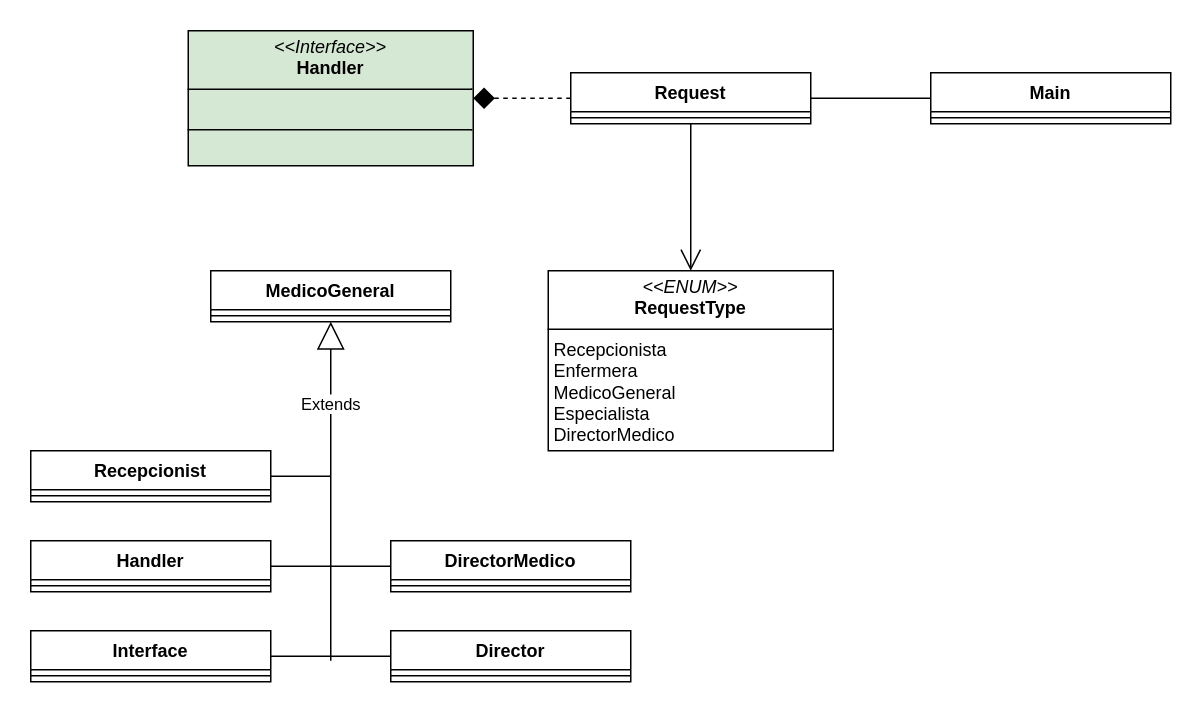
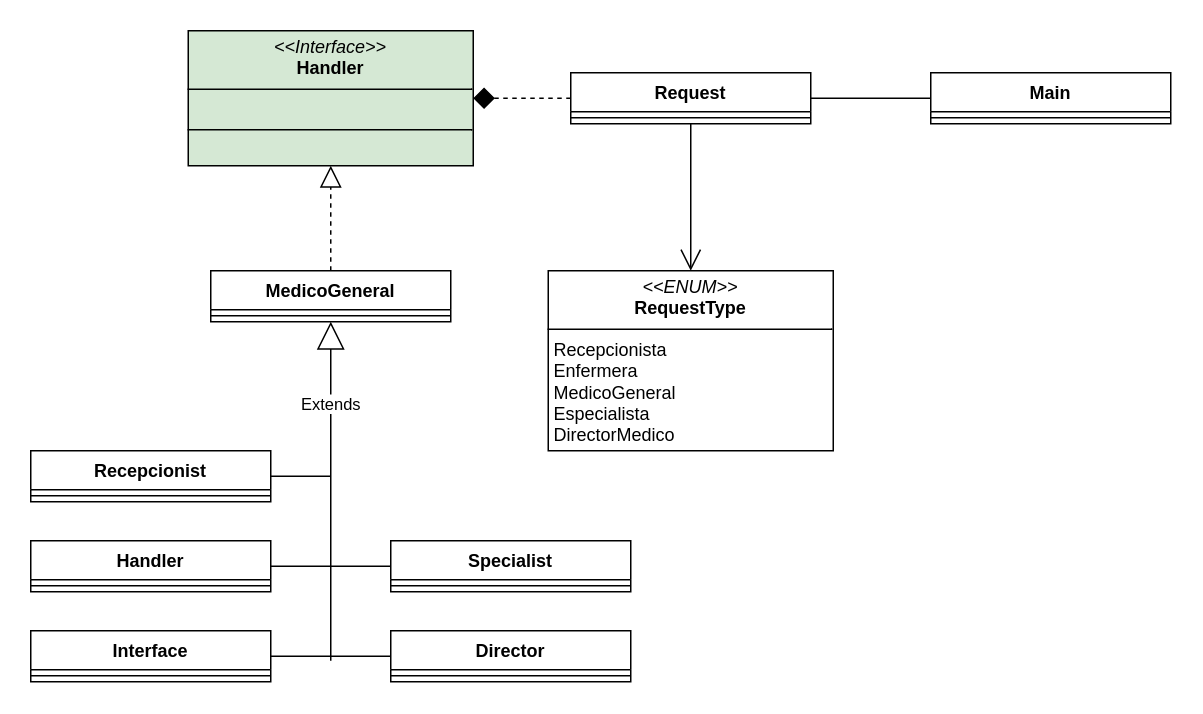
edge "MedicoGeneral" -> "<<Interface>> Handler": added
node "DirectorMedico": label "DirectorMedico" -> "Specialist"
